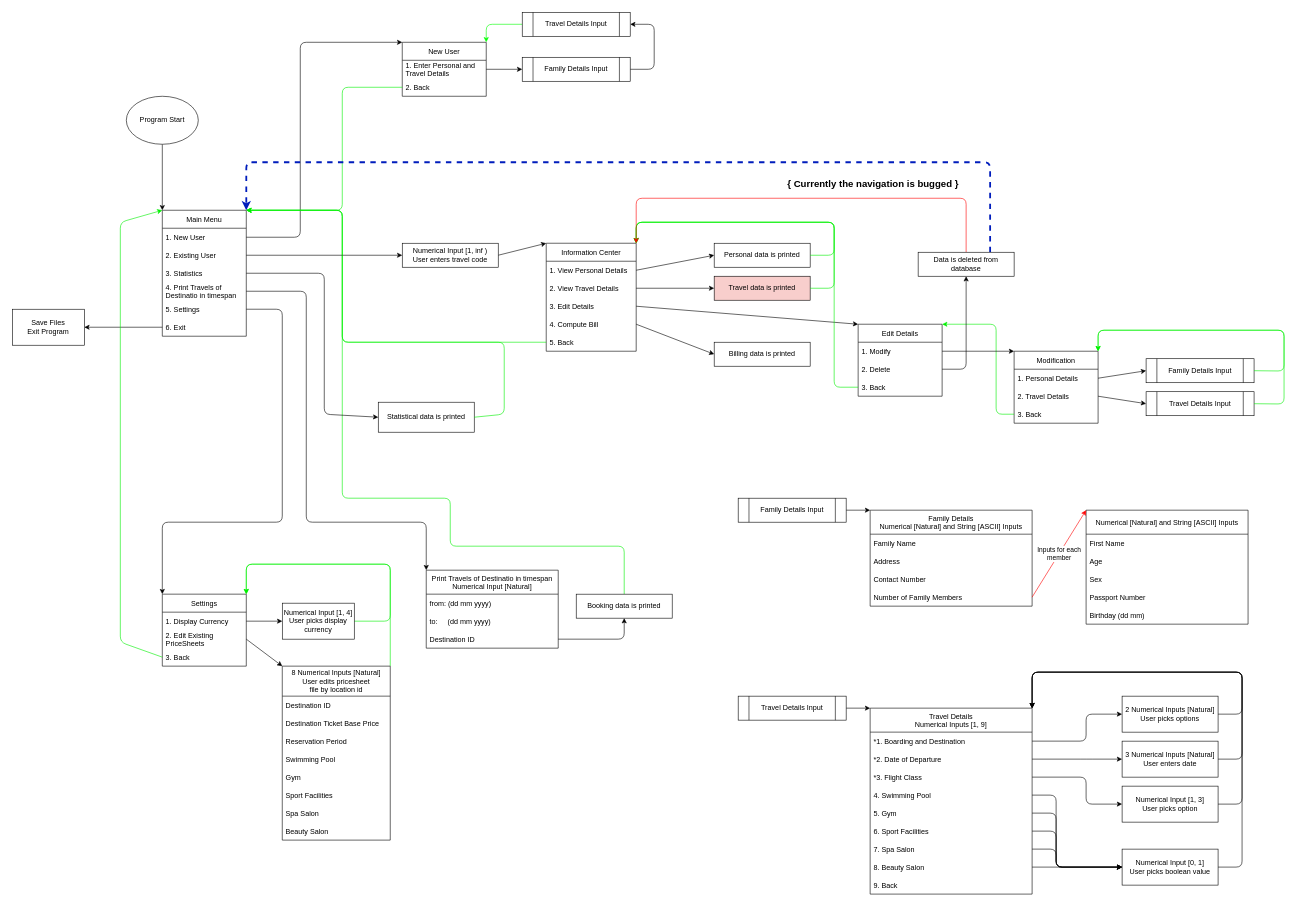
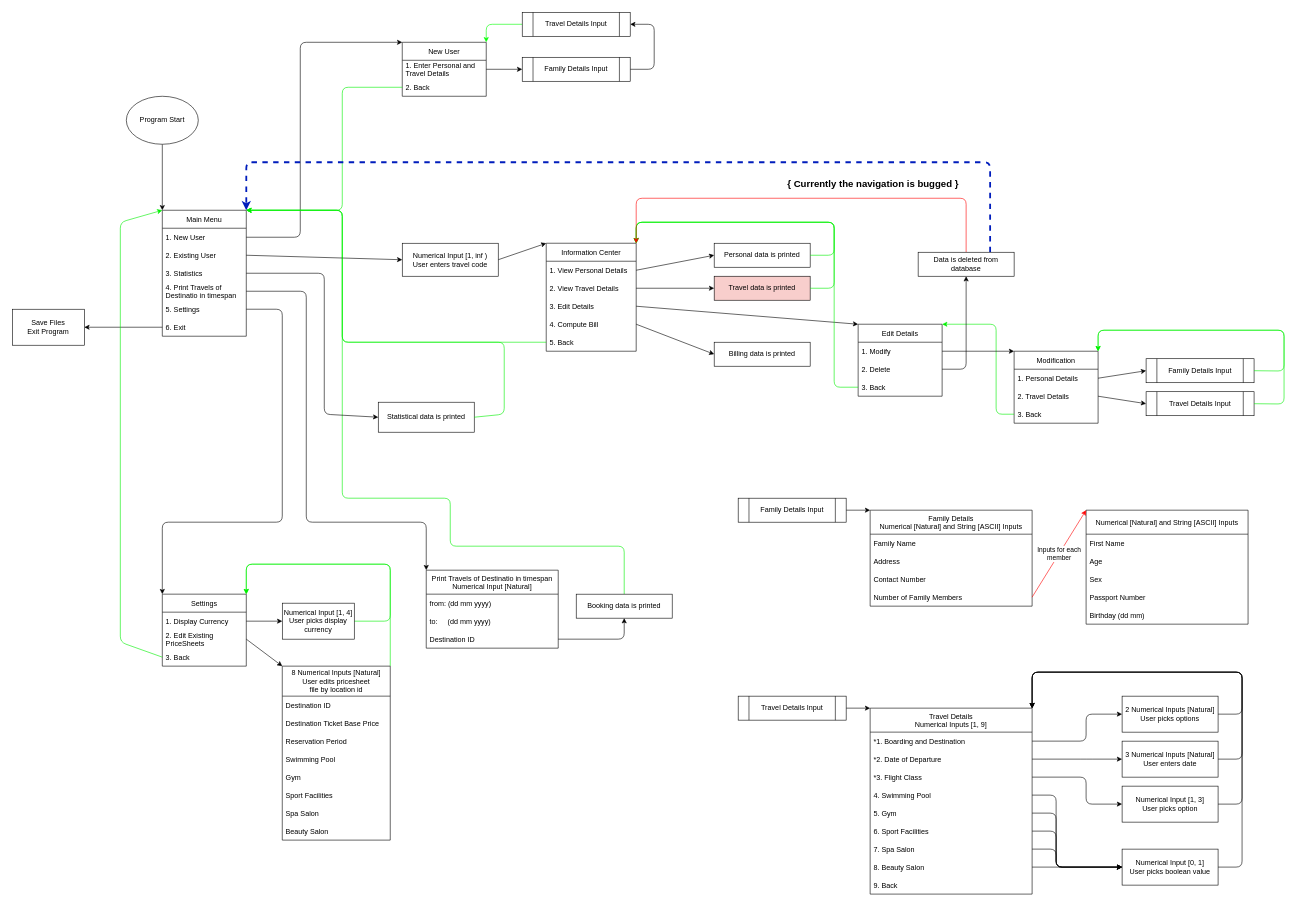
node "Numerical Input [1, inf ) User enters travel code": size 96x24 -> 96x33
